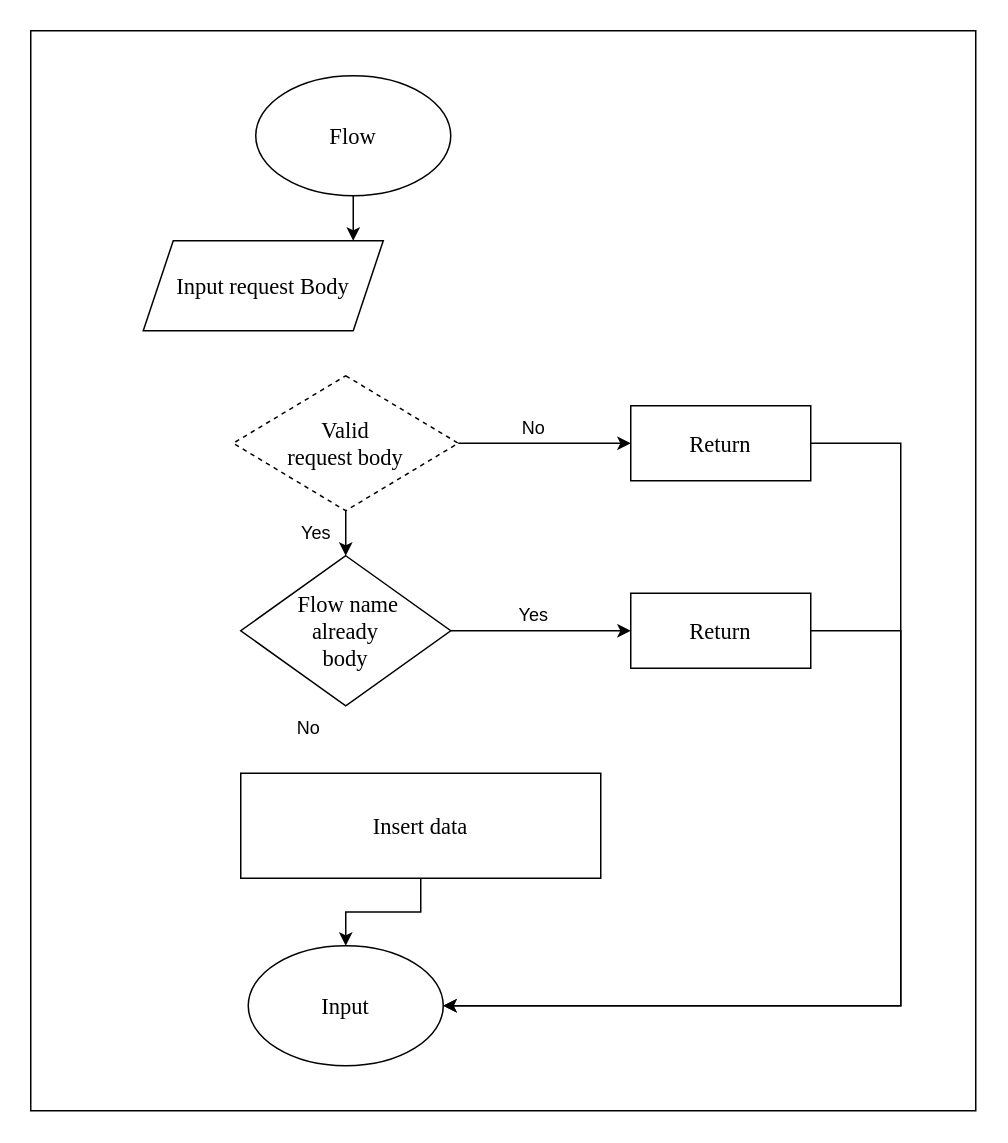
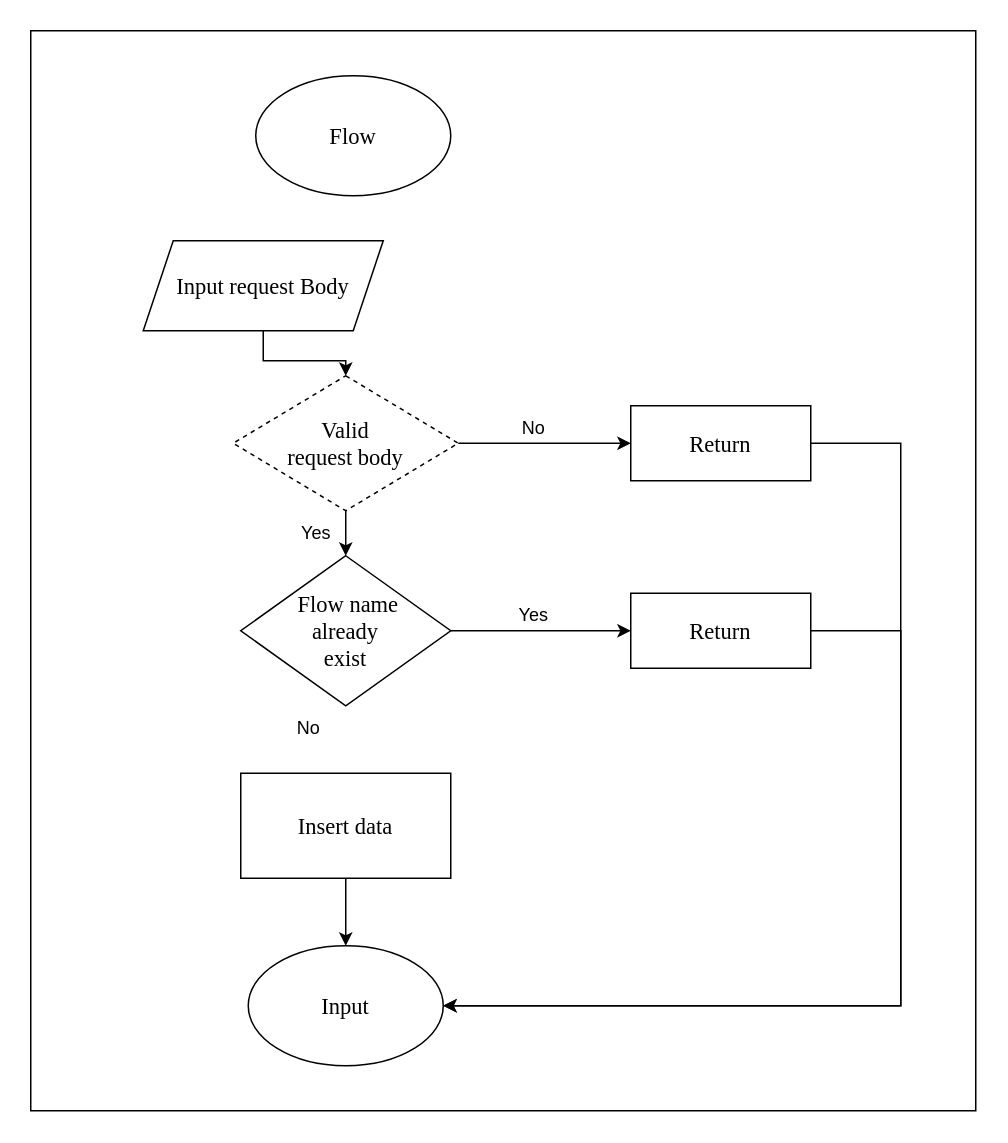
edge "Flow" -> "Input request Body": removed
edge "Input request Body" -> "Valid request body": added
node "Flow name already body": label "Flow name already body" -> "Flow name already exist"
node "Insert data": size 360x105 -> 210x105
